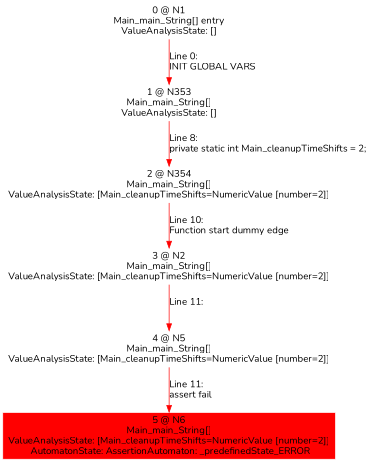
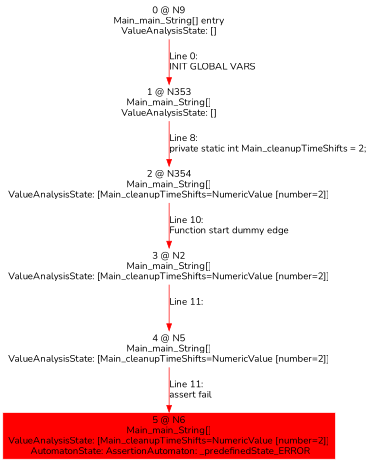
node "0 @ N1 Main_main_String[] entry ValueAnalysisState: []": label "0 @ N1 Main_main_String[] entry ValueAnalysisState: []" -> "0 @ N9 Main_main_String[] entry ValueAnalysisState: []"
